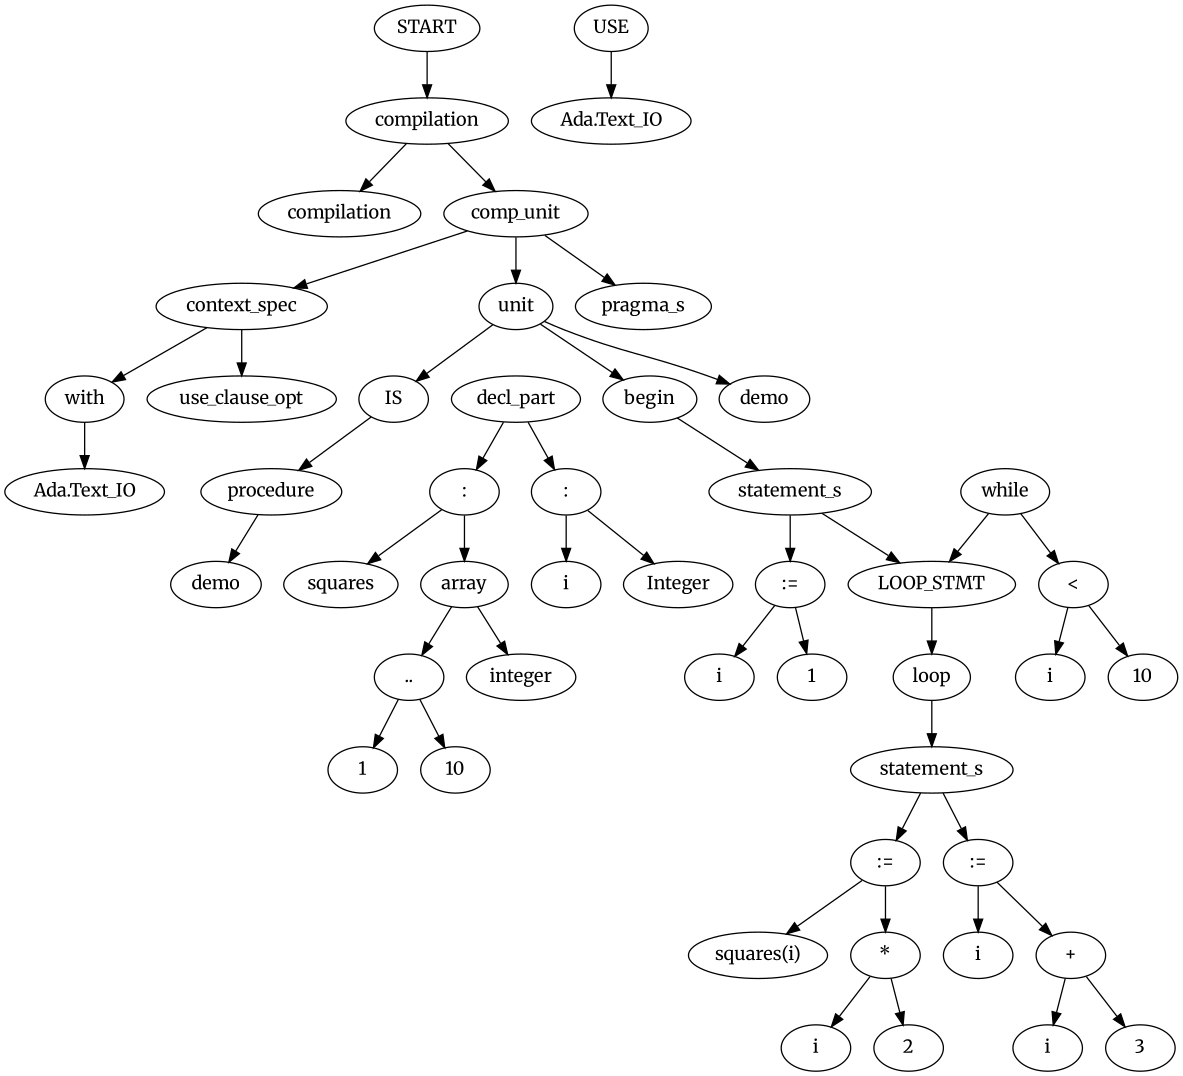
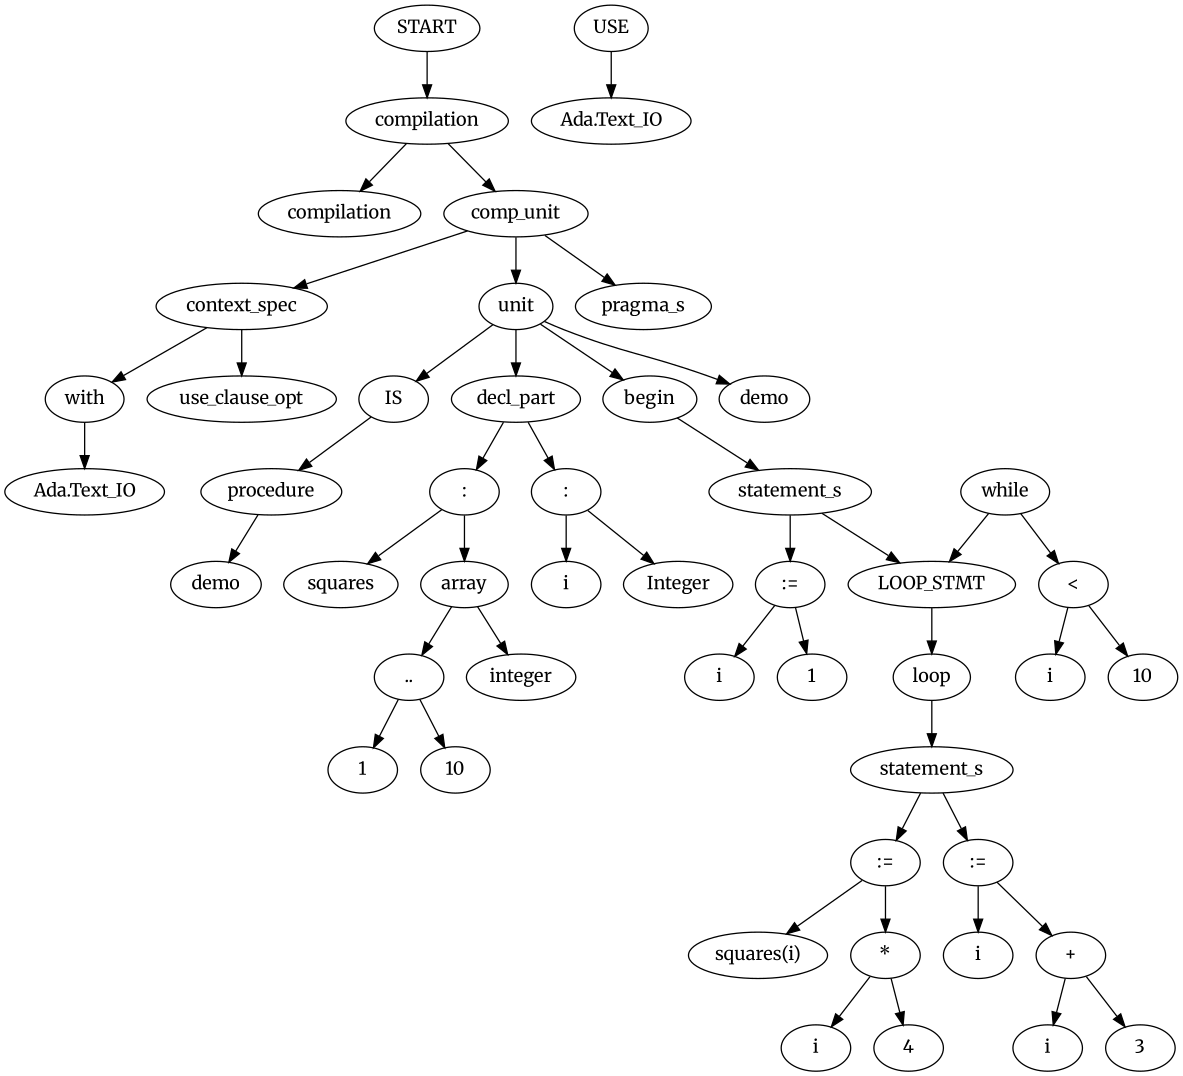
edge "unit" -> "decl_part": added
node "2": label "2" -> "4"
